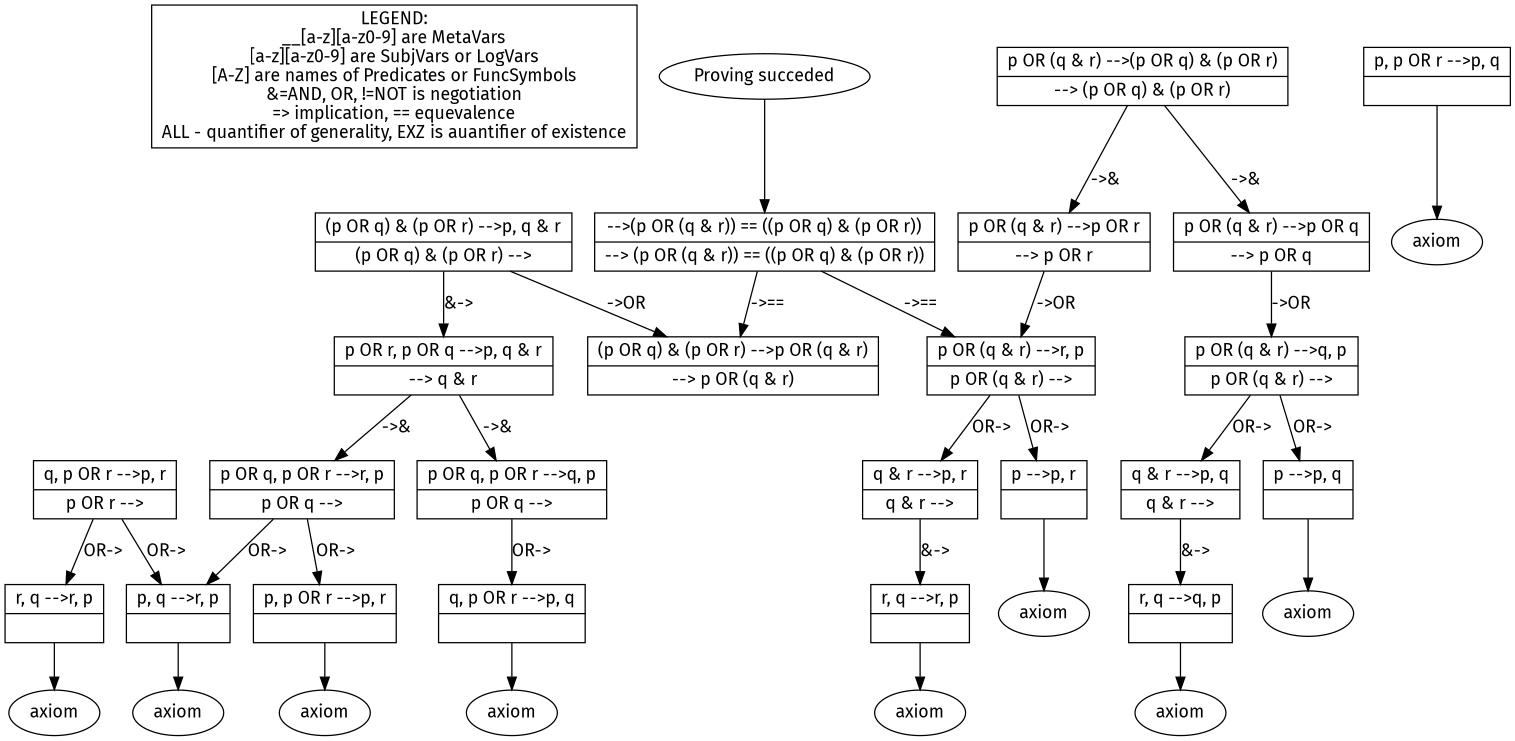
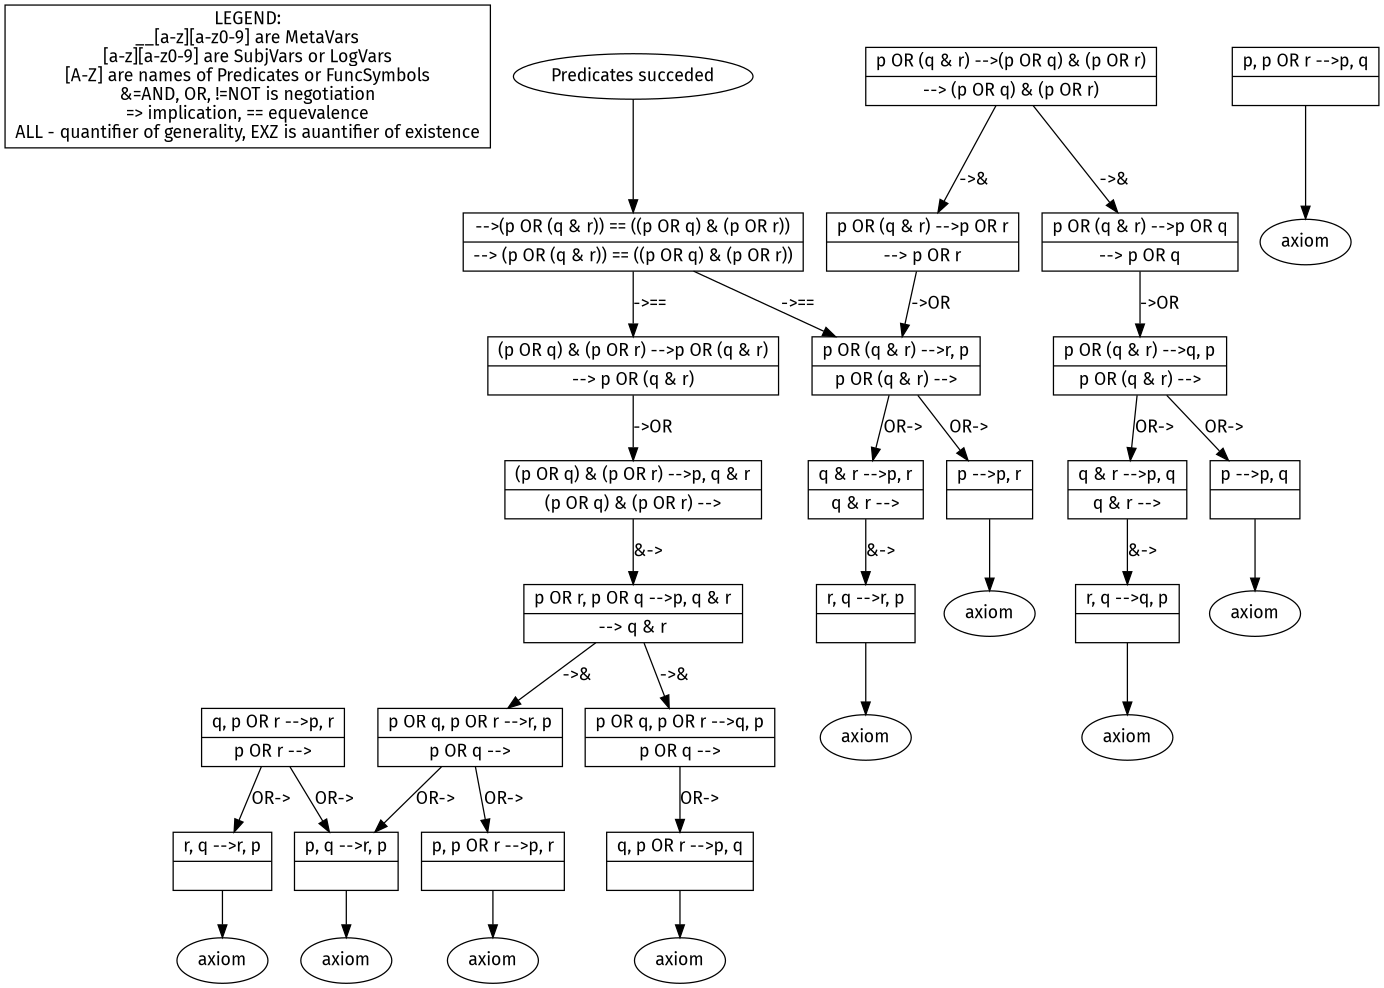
node "Proving succeded": label "Proving succeded" -> "Predicates succeded"
edge "(p OR q) & (p OR r) -->p, q & r" -> "(p OR q) & (p OR r) -->p OR (q & r)": reversed
